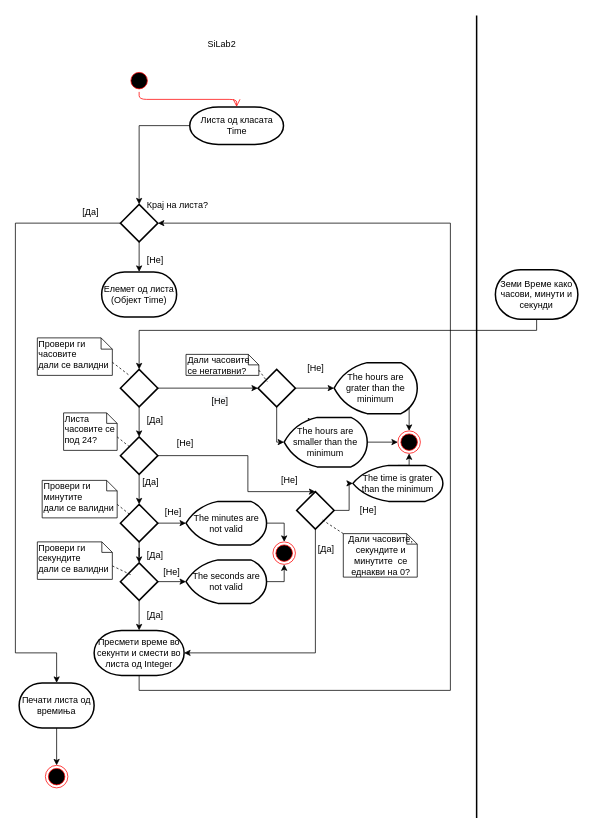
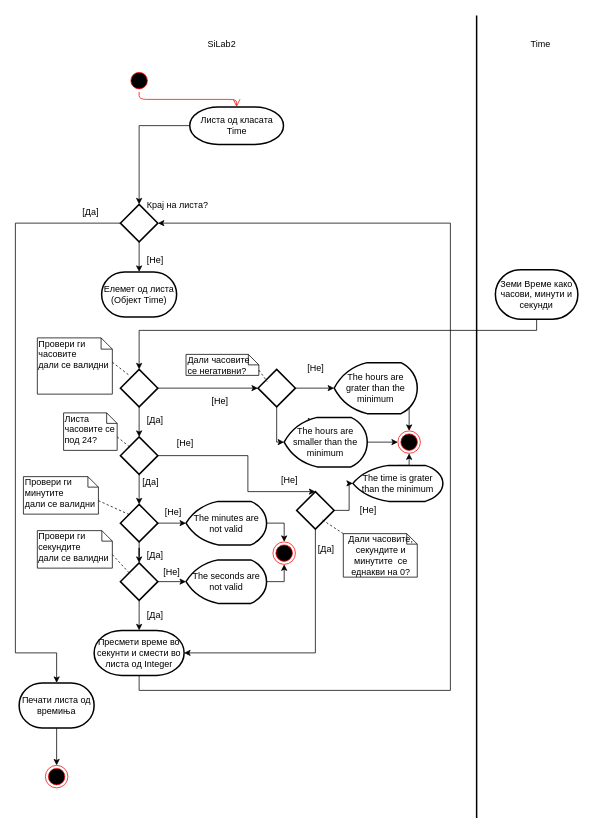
node "Time": added
node "Провери ги часовитедали се валидни": size 75x38 -> 75x56
node "Провери ги минутитедали се валидни": moved (80, 499) -> (61, 495)
node "Провери ги секундитедали се валидни": moved (75, 561) -> (75, 549)
